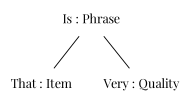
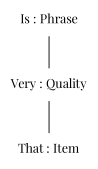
edge "Is : Phrase" -- "That : Item": now "Very : Quality" -- "That : Item"
